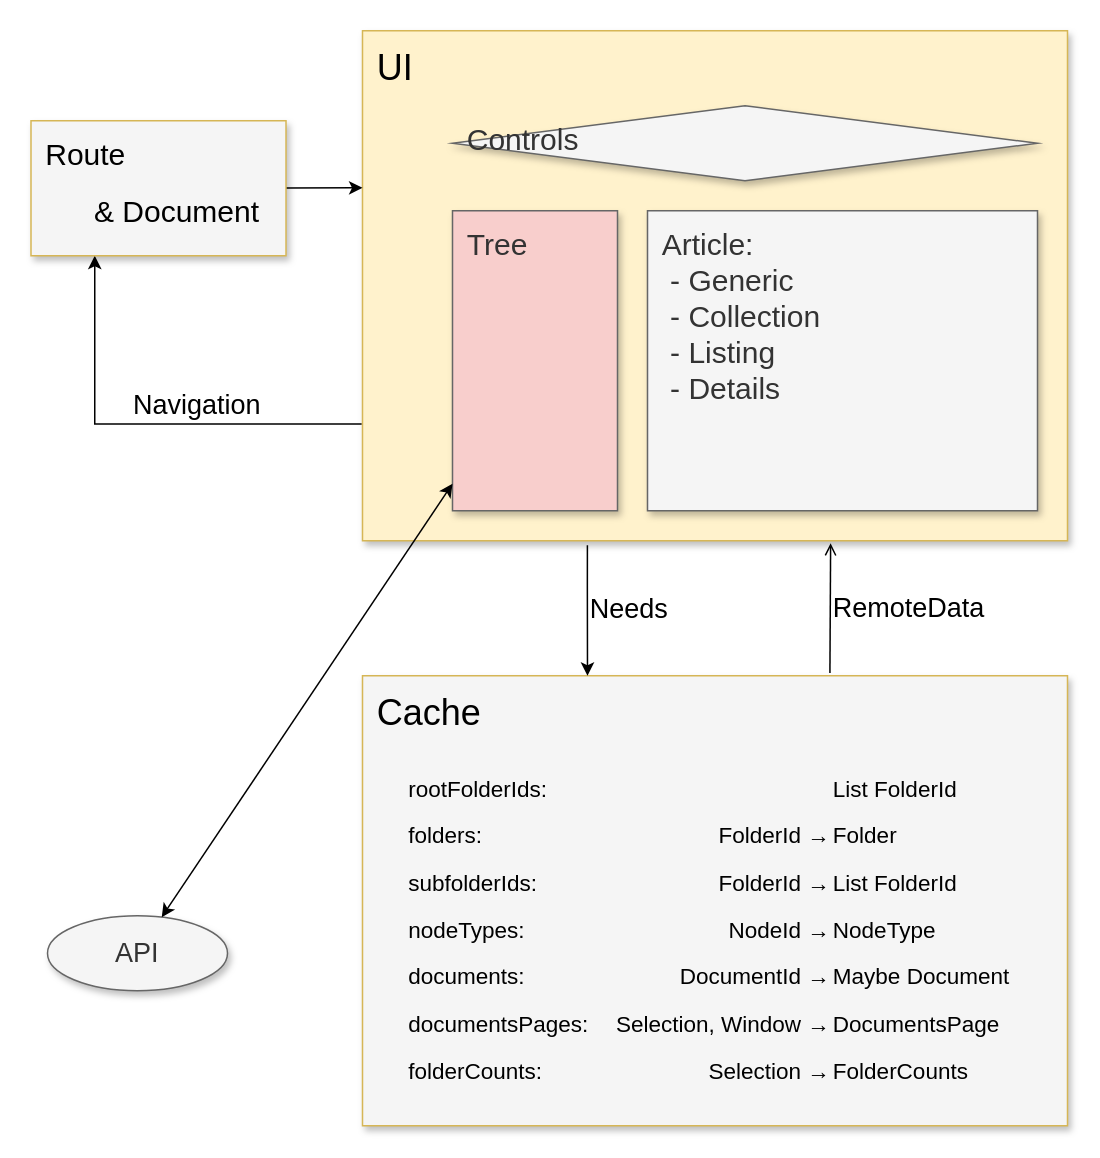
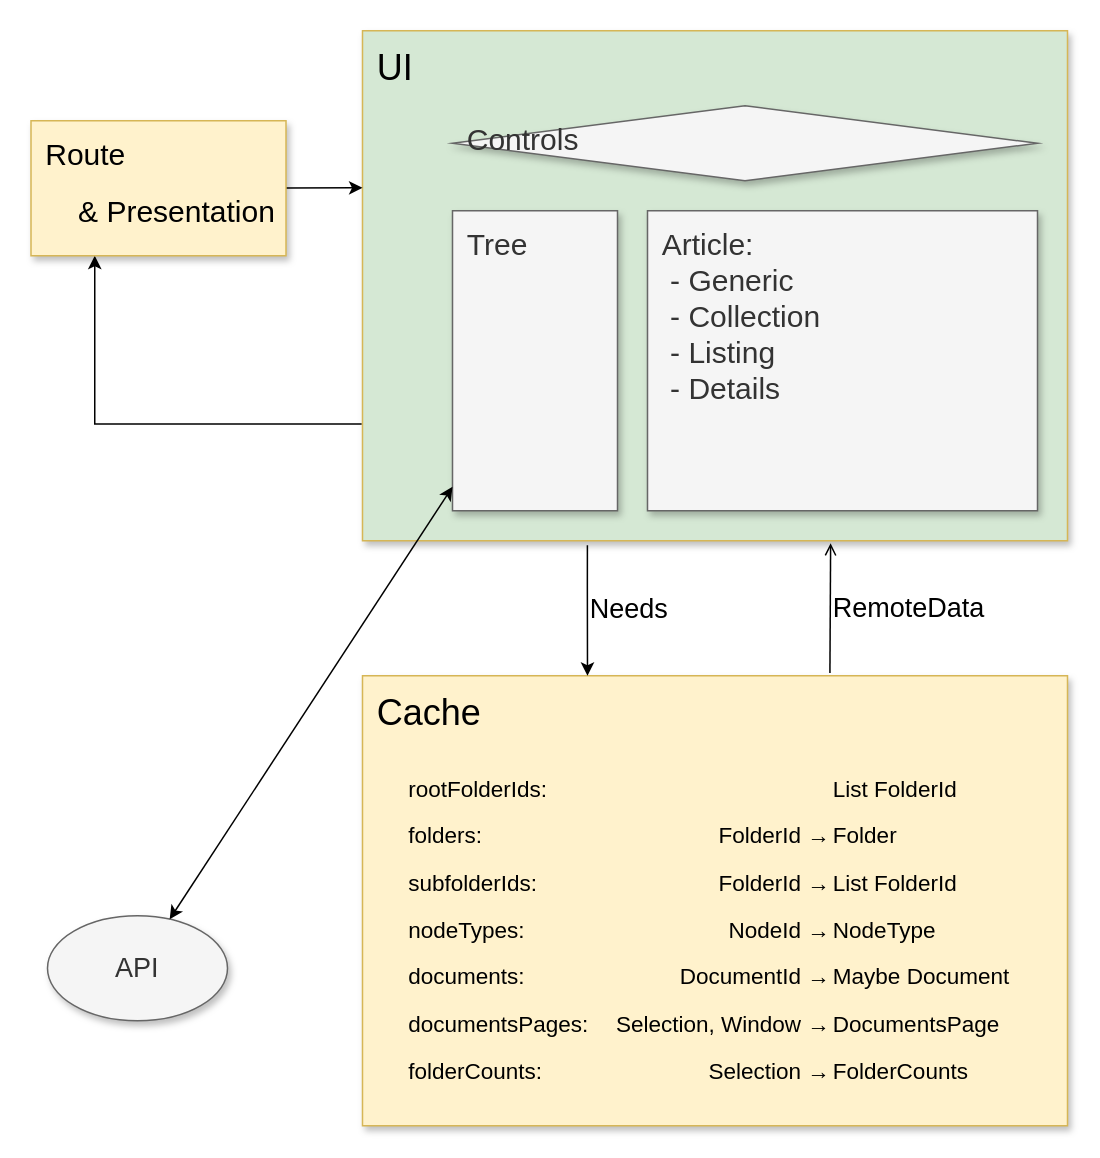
node "UI": fillcolor #fff2cc -> #d5e8d4
node "Route": fillcolor #f5f5f5 -> #fff2cc
node "& Document": label "& Document" -> "& Presentation"
node "Tree": fillcolor #f8cecc -> #f5f5f5
node "Navigation": removed
node "Cache": fillcolor #f5f5f5 -> #fff2cc
node "API": size 180x75 -> 180x105
